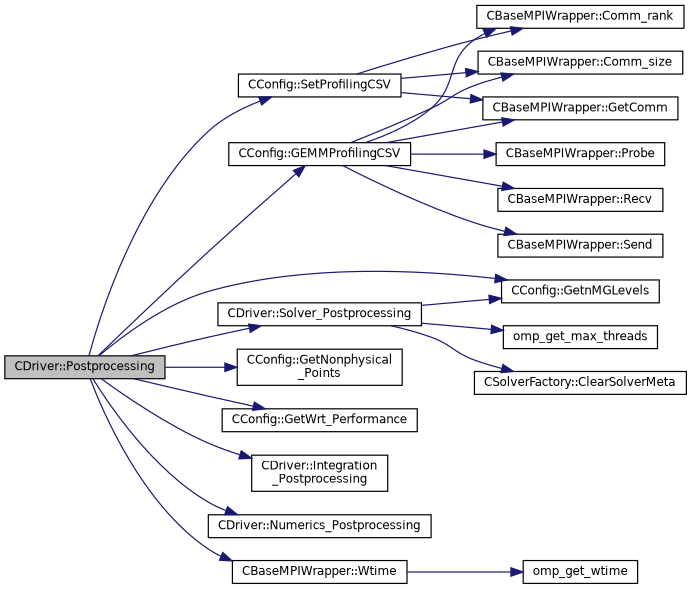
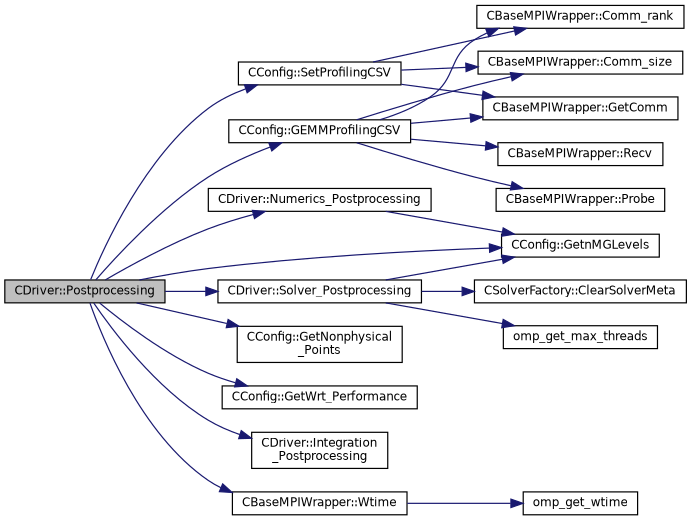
edge "CDriver::Numerics_Postprocessing" -> "CConfig::GetnMGLevels": added
node "CBaseMPIWrapper::Send": removed
